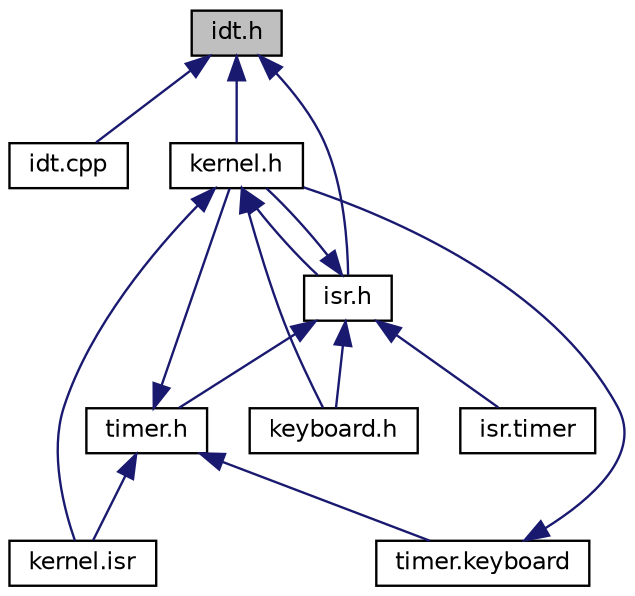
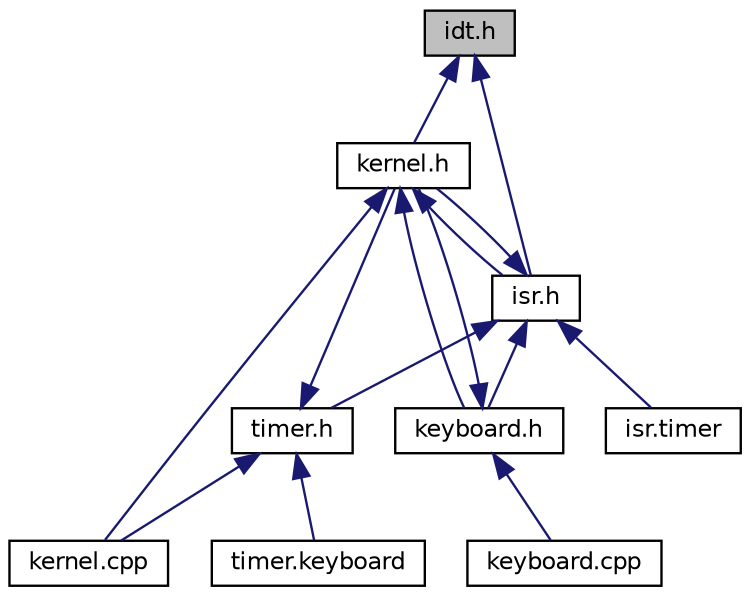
node "idt.cpp": removed
edge "kernel.h" -> "timer.keyboard": now "kernel.h" -> "keyboard.h"
node "kernel.isr": label "kernel.isr" -> "kernel.cpp"
node "keyboard.cpp": added
